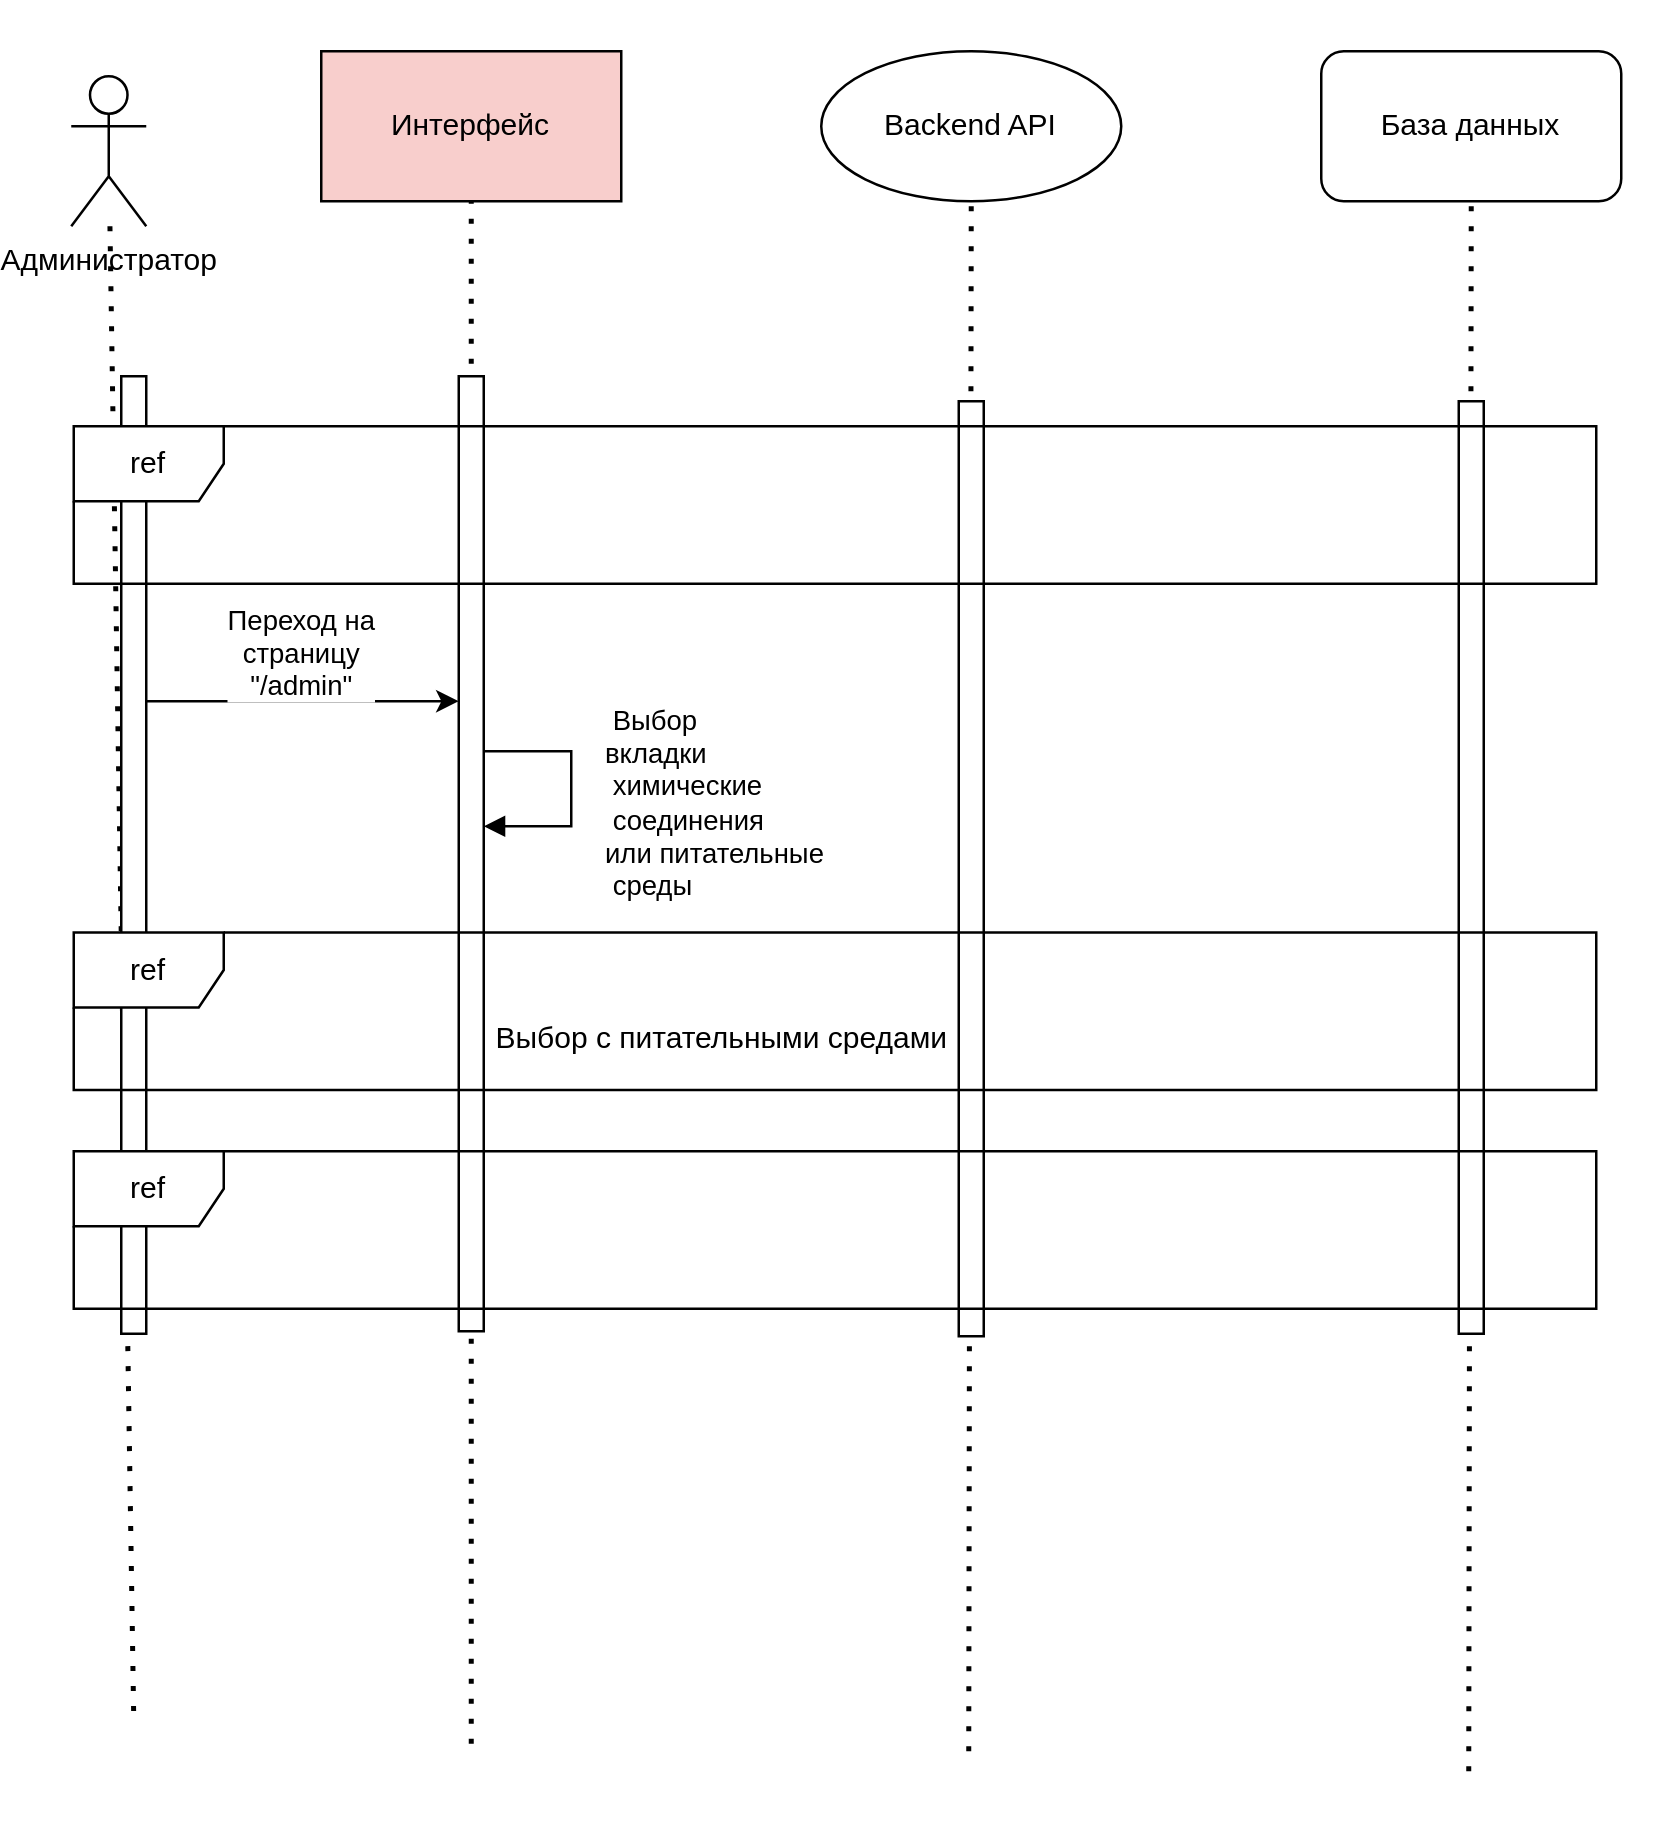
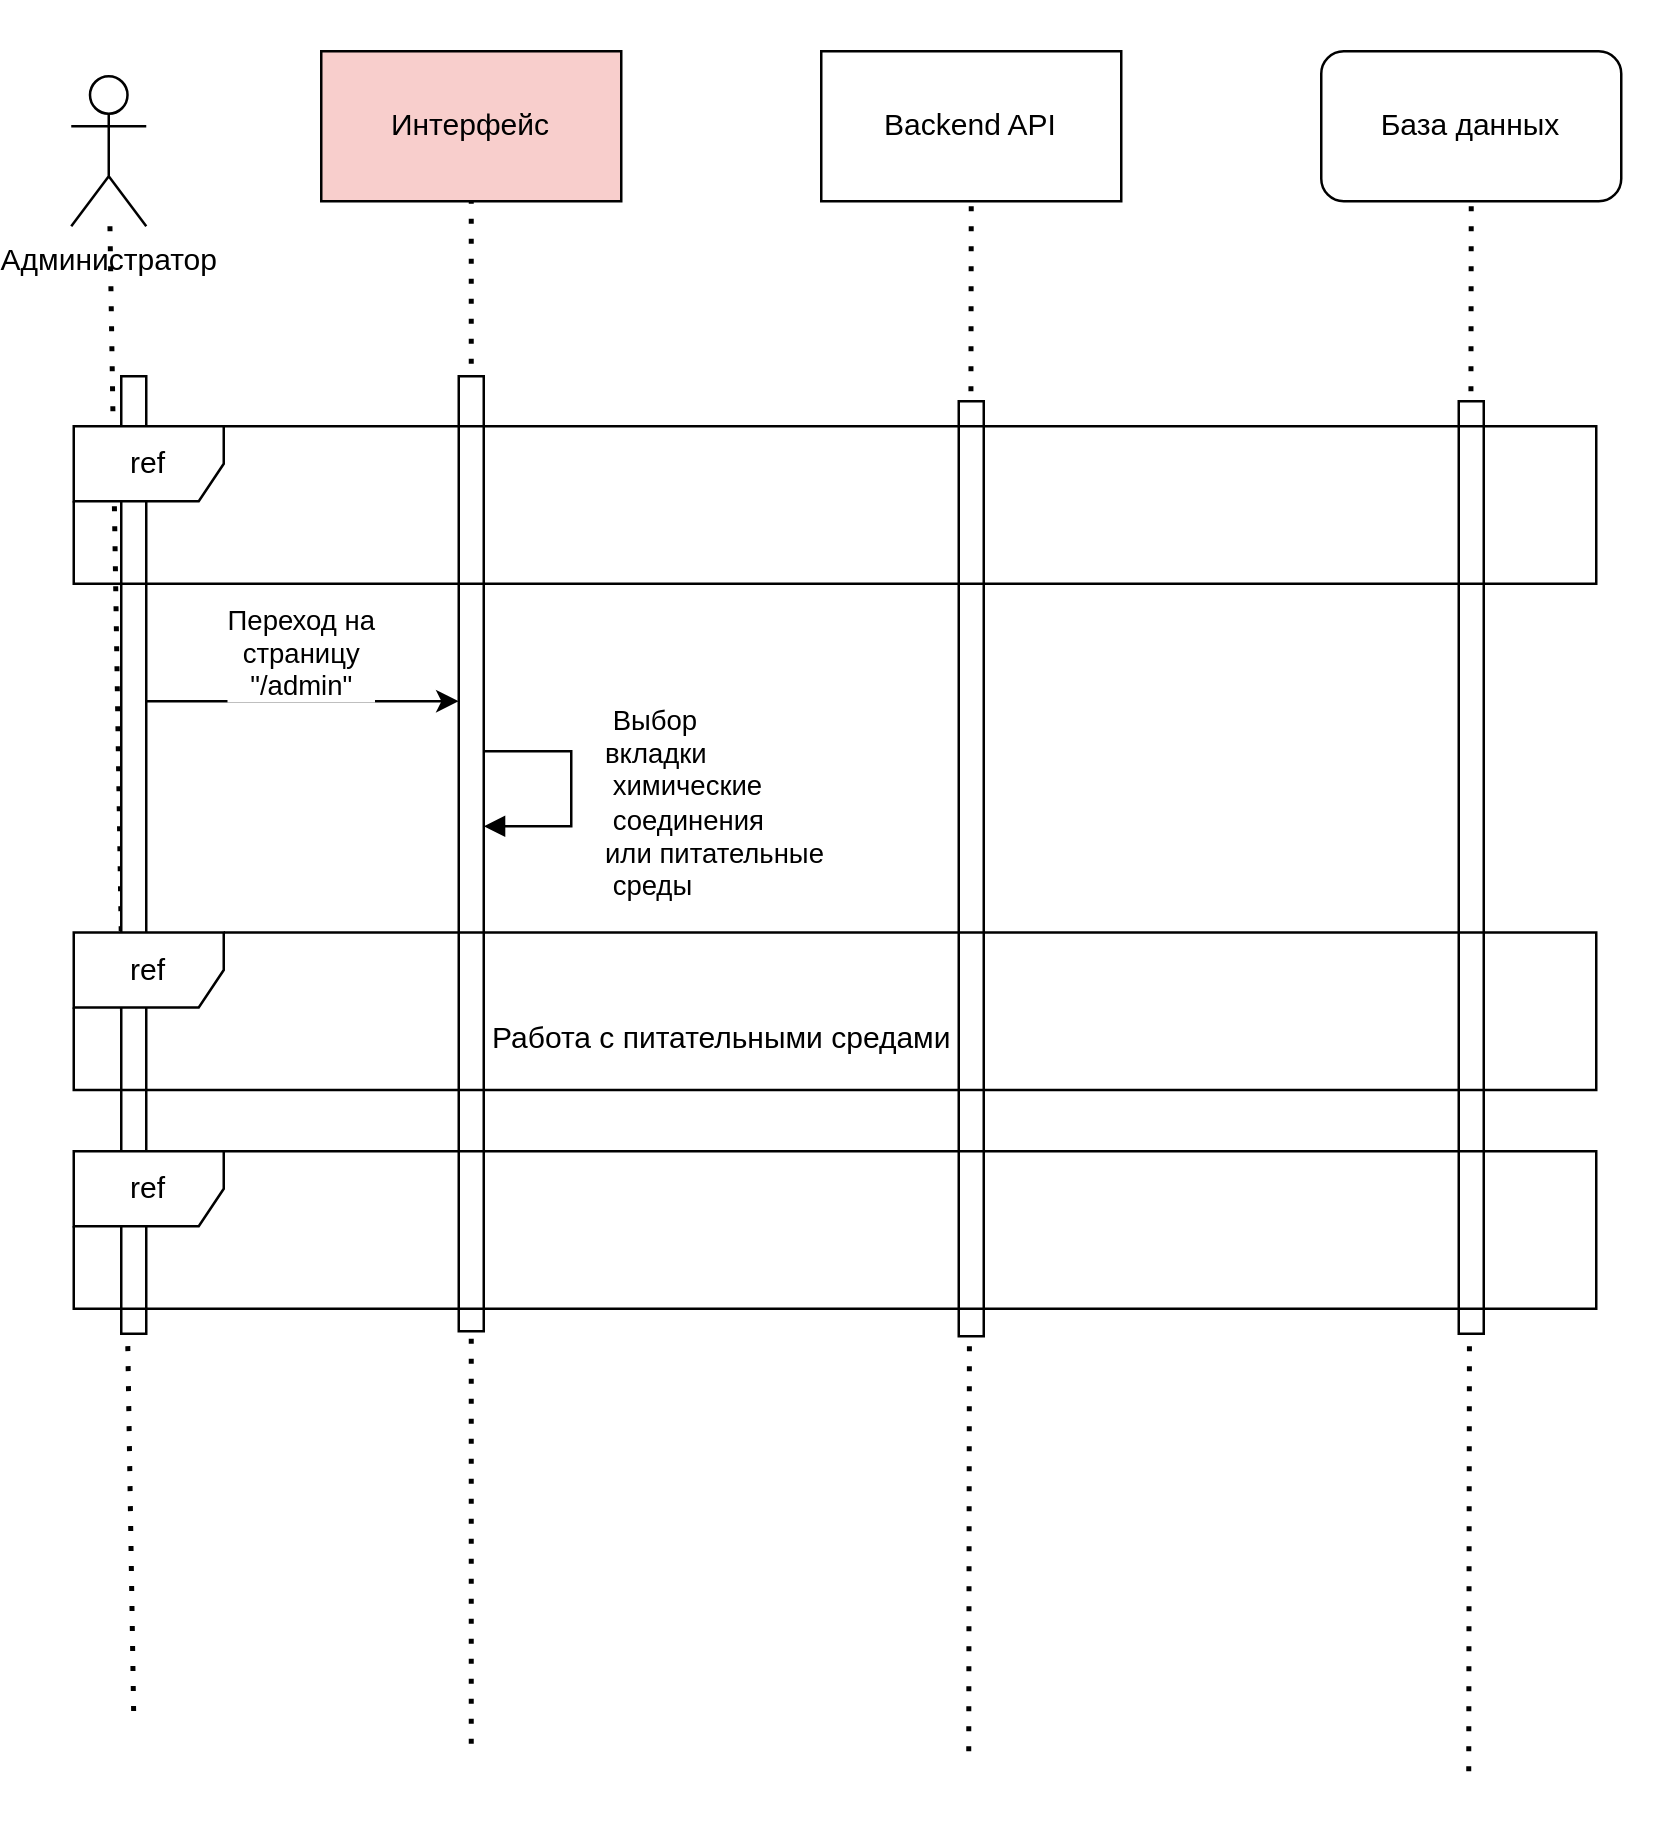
node "Backend API": shape ellipse -> rectangle
node "Выбор с питательными средами": label "Выбор с питательными средами" -> "Работа с питательными средами"
